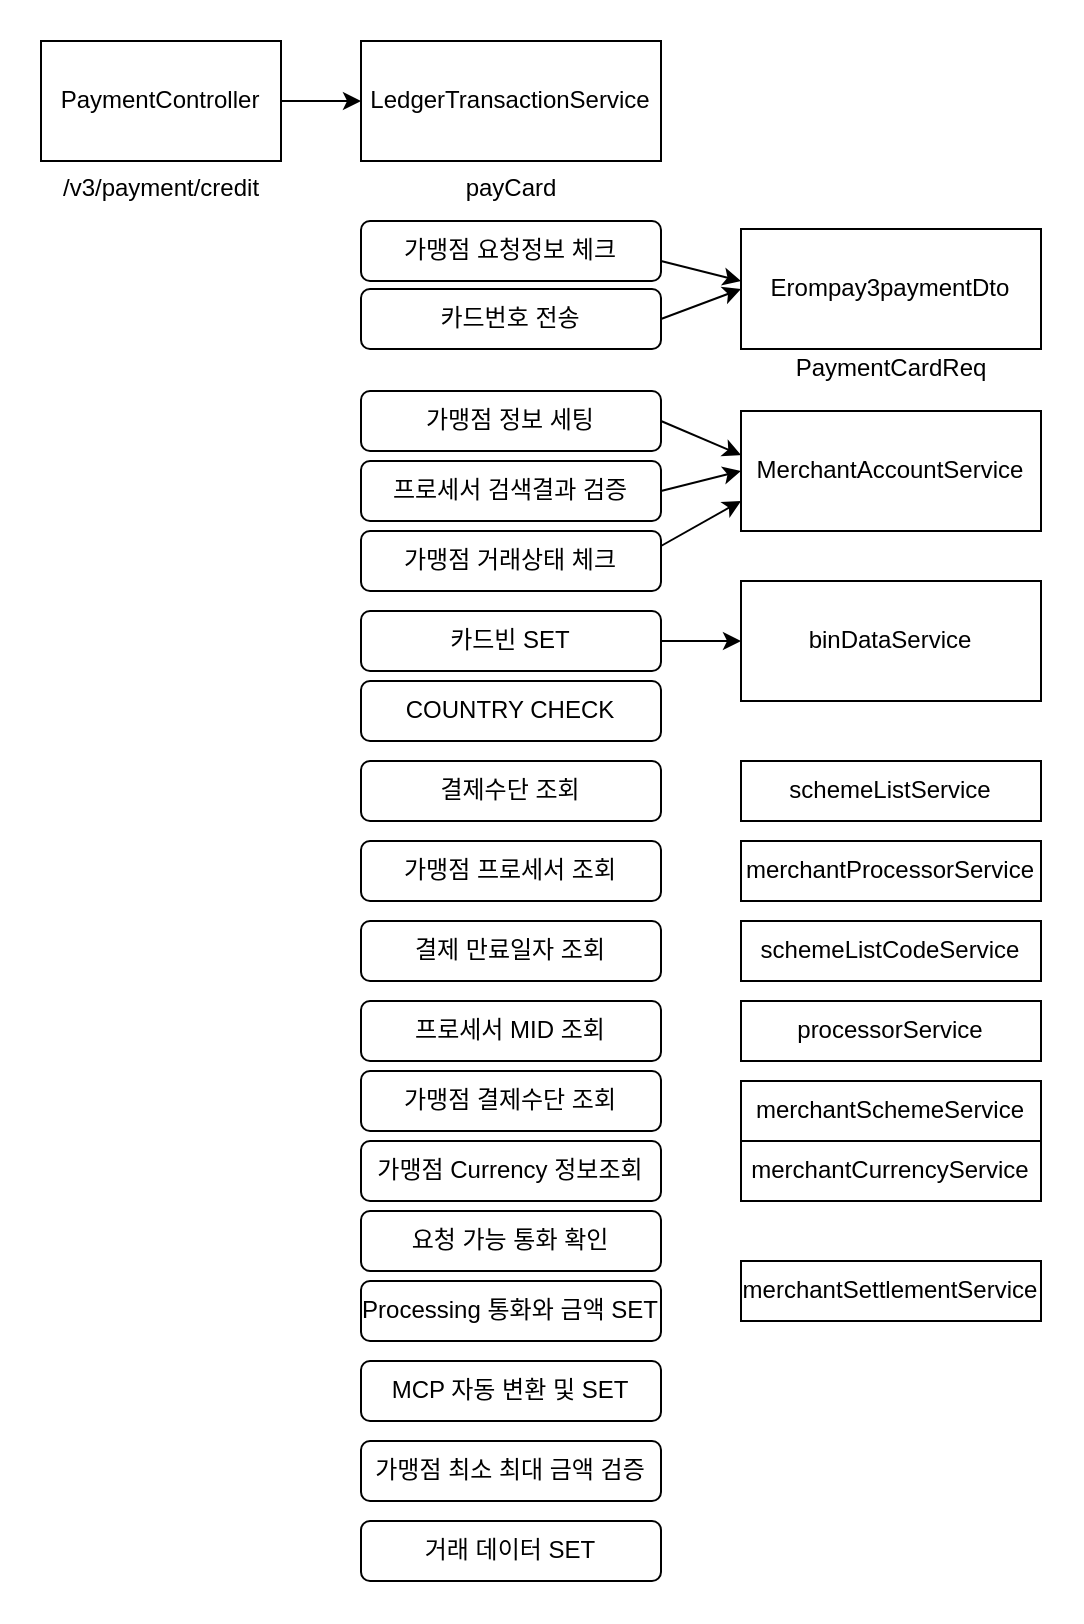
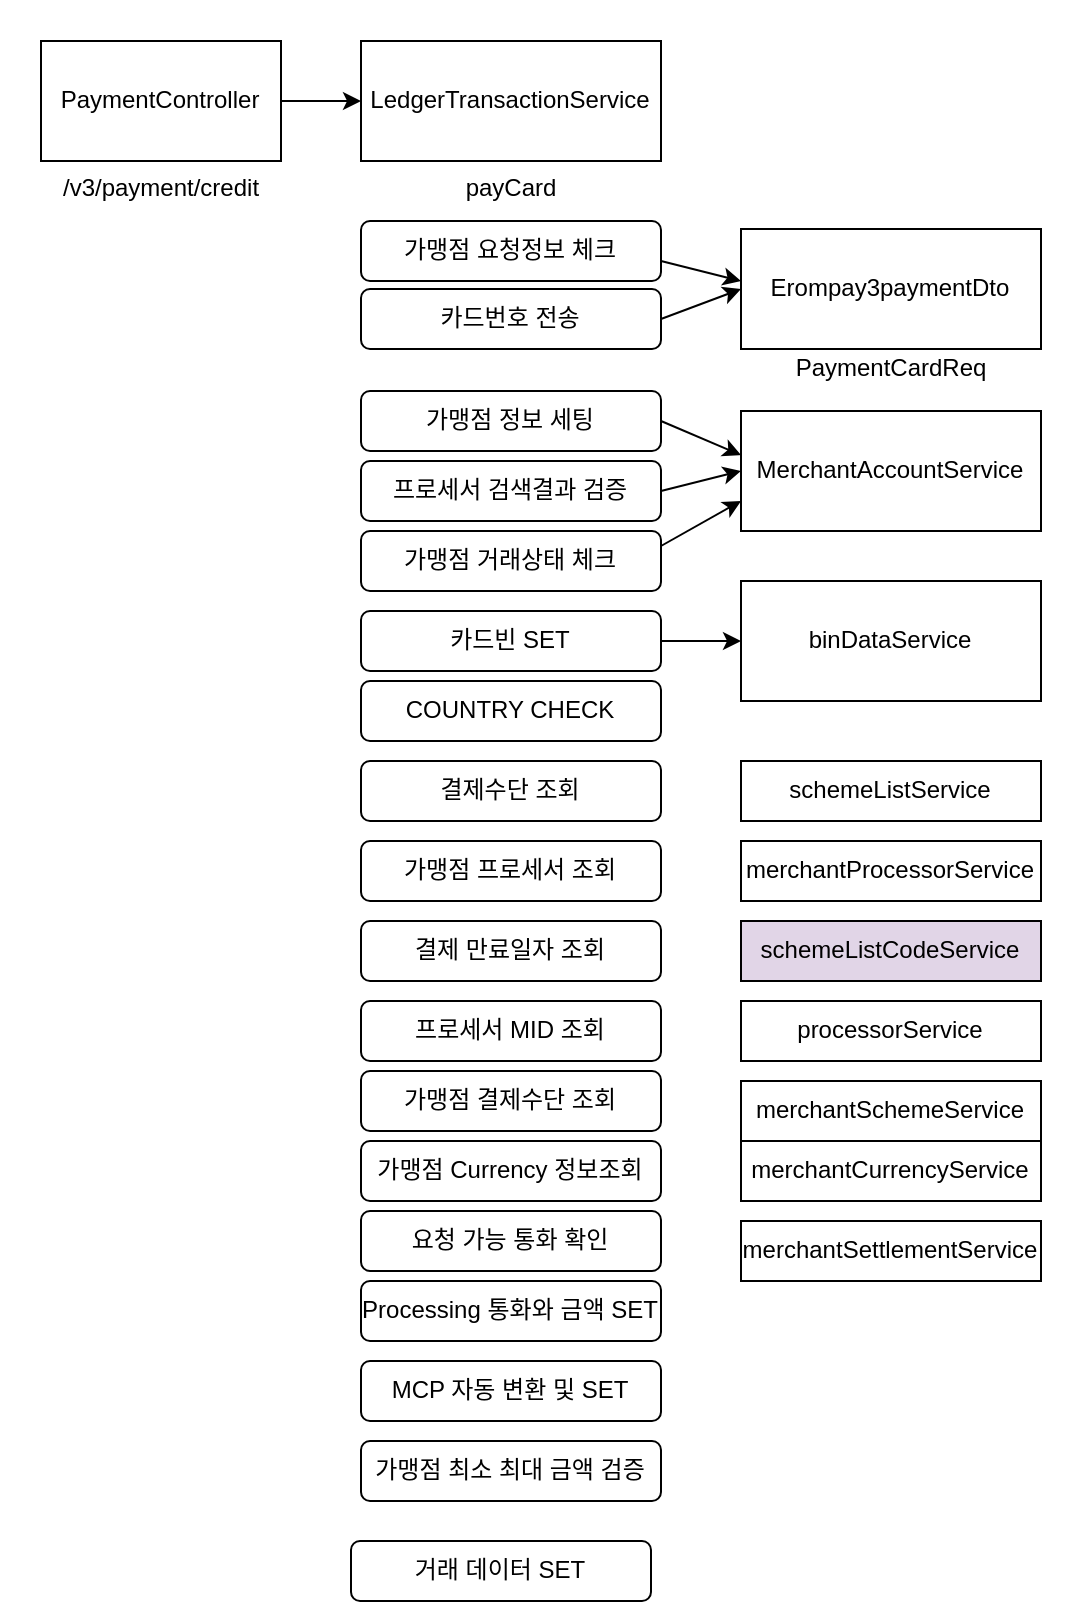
node "schemeListCodeService": fillcolor #ffffff -> #e1d5e7
node "merchantSettlementService": moved (891, 1291) -> (891, 1251)
node "거래 데이터 SET": moved (511, 1551) -> (501, 1571)
